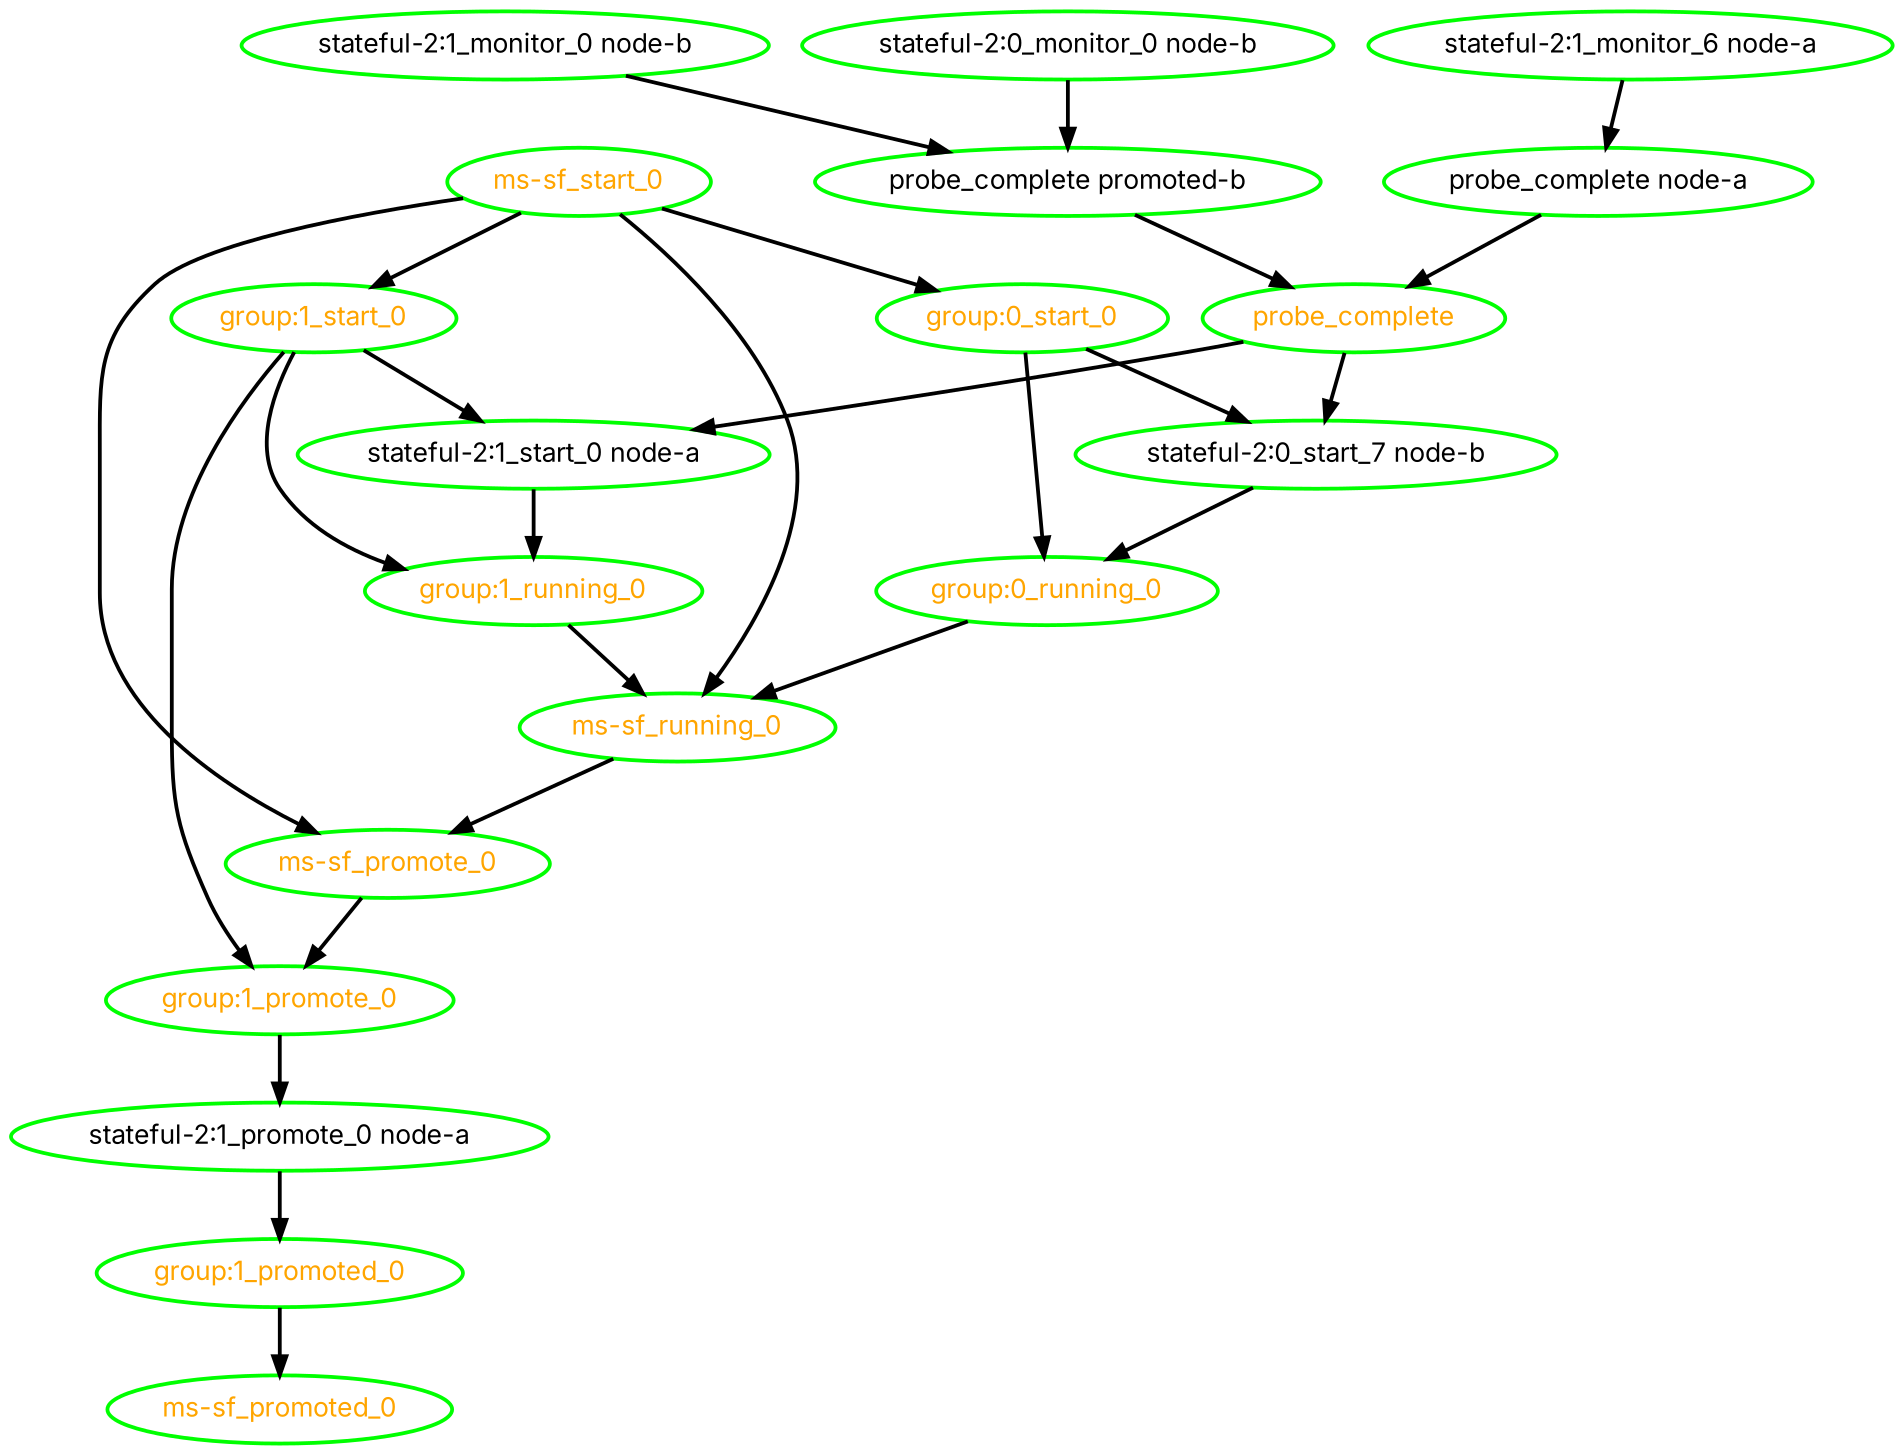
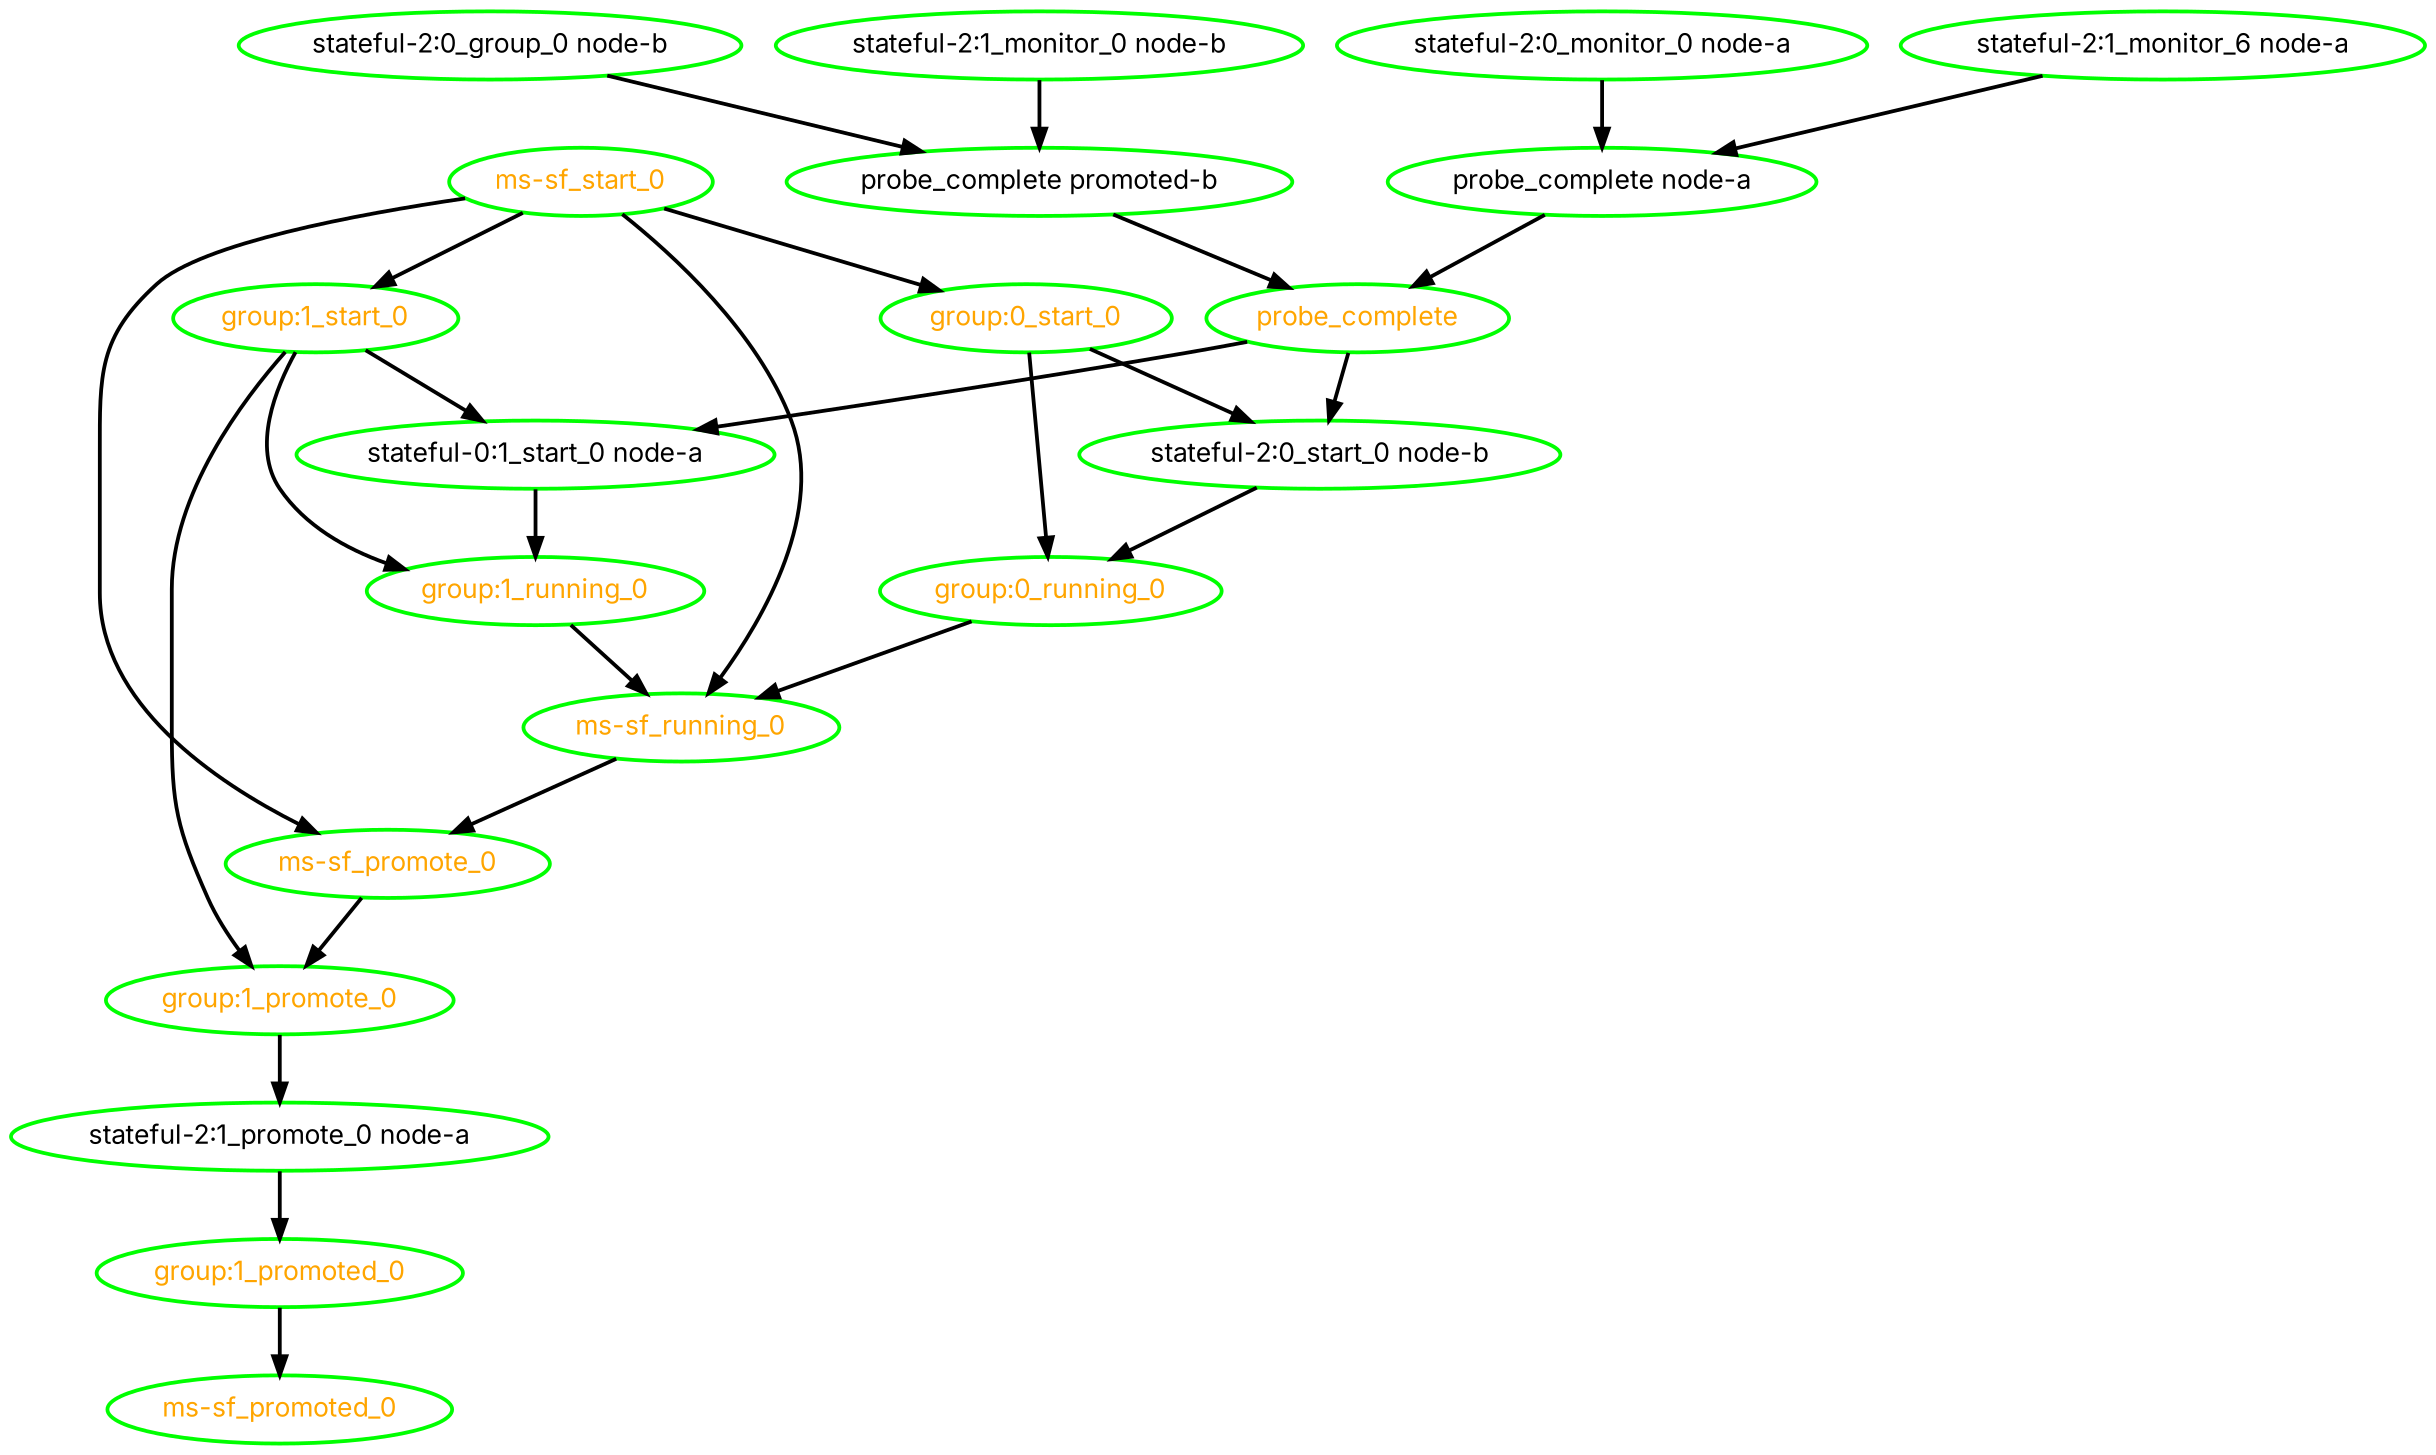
node "stateful-2:0_monitor_0 node-b": label "stateful-2:0_monitor_0 node-b" -> "stateful-2:0_group_0 node-b"
node "stateful-2:0_monitor_0 node-a": added
node "stateful-2:1_start_0 node-a": label "stateful-2:1_start_0 node-a" -> "stateful-0:1_start_0 node-a"
node "stateful-2:0_start_7 node-b": label "stateful-2:0_start_7 node-b" -> "stateful-2:0_start_0 node-b"
